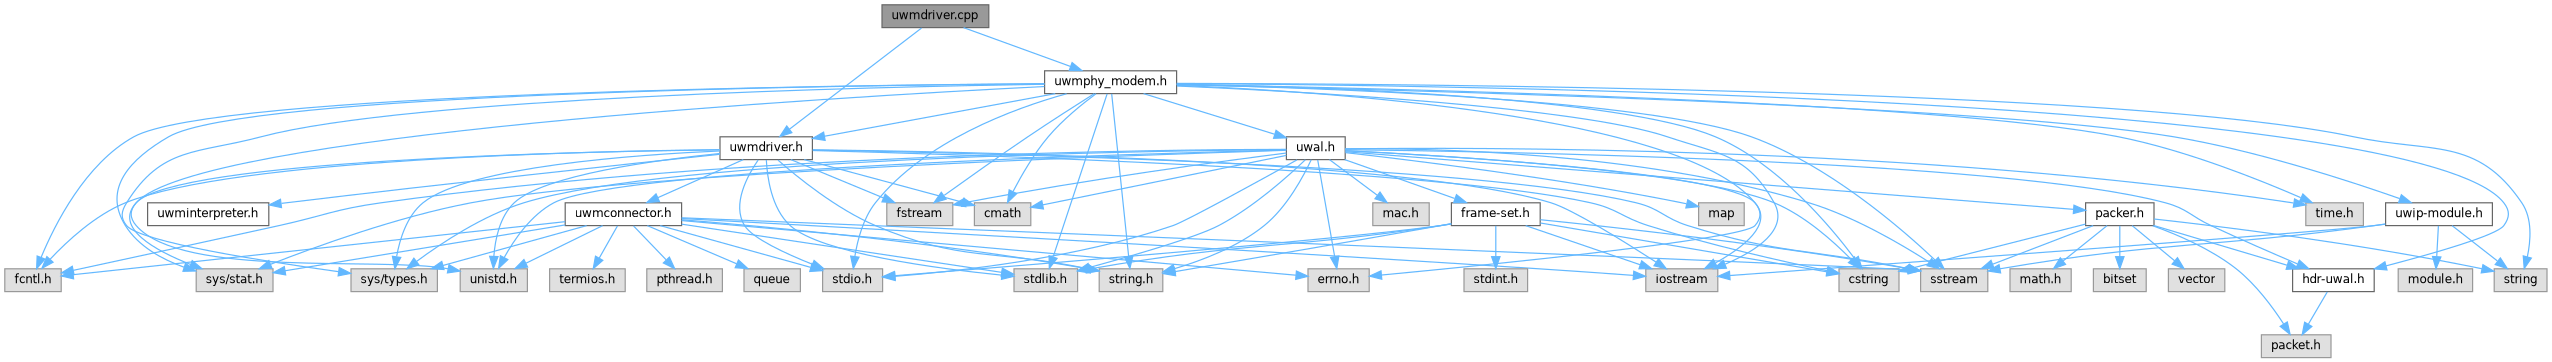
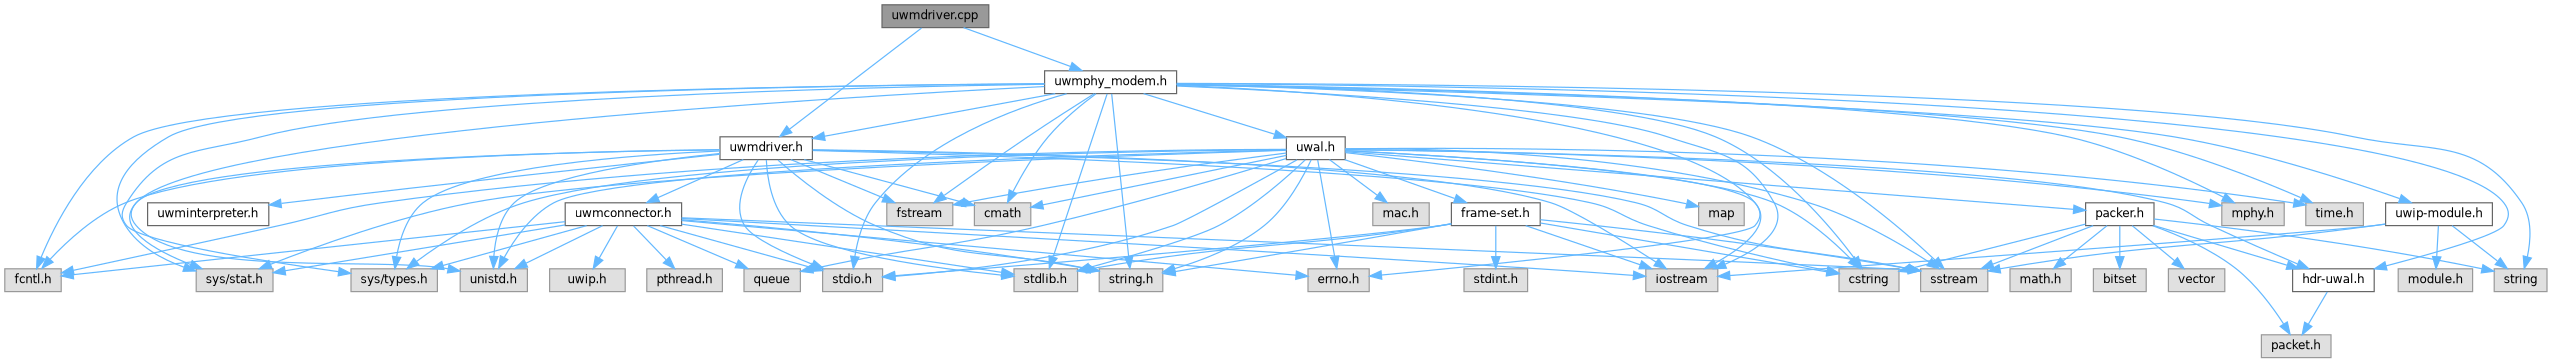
node "mphy.h": added
edge "uwal.h" -> "queue": added
node "termios.h": label "termios.h" -> "uwip.h"
